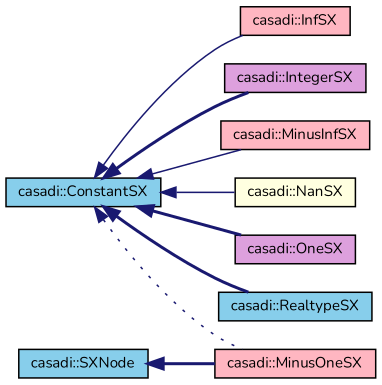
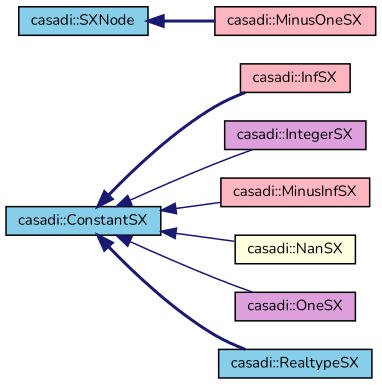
edge "casadi::InfSX" -> "casadi::ConstantSX": style solid -> bold
edge "casadi::IntegerSX" -> "casadi::ConstantSX": style bold -> solid
edge "casadi::OneSX" -> "casadi::ConstantSX": style bold -> solid
edge "casadi::MinusOneSX" -> "casadi::ConstantSX": removed
